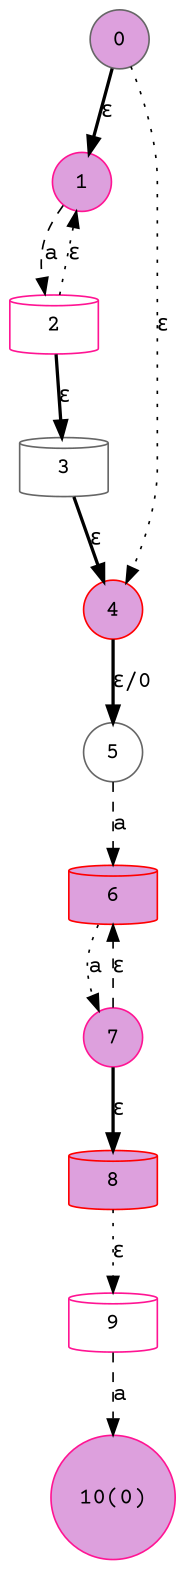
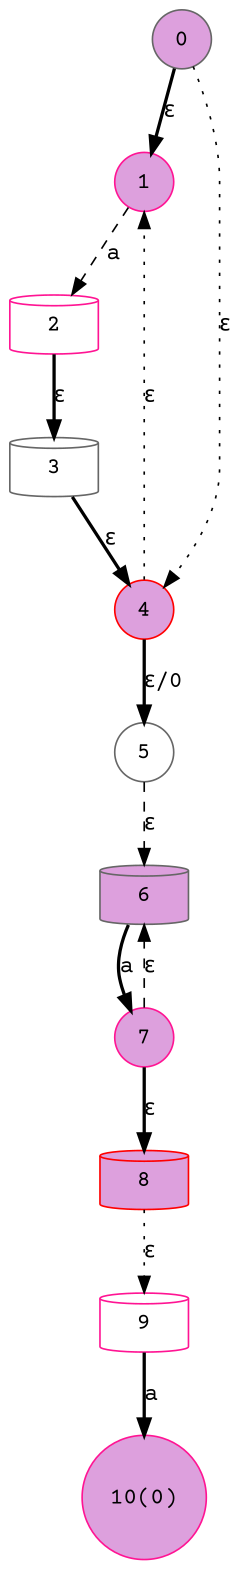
edge "2" -> "1": now "4" -> "1"
edge "5" -> "6": label "a" -> "ε"
node "6": color red -> gray40
edge "6" -> "7": style dotted -> bold
edge "9" -> "10(0)": style dashed -> bold
